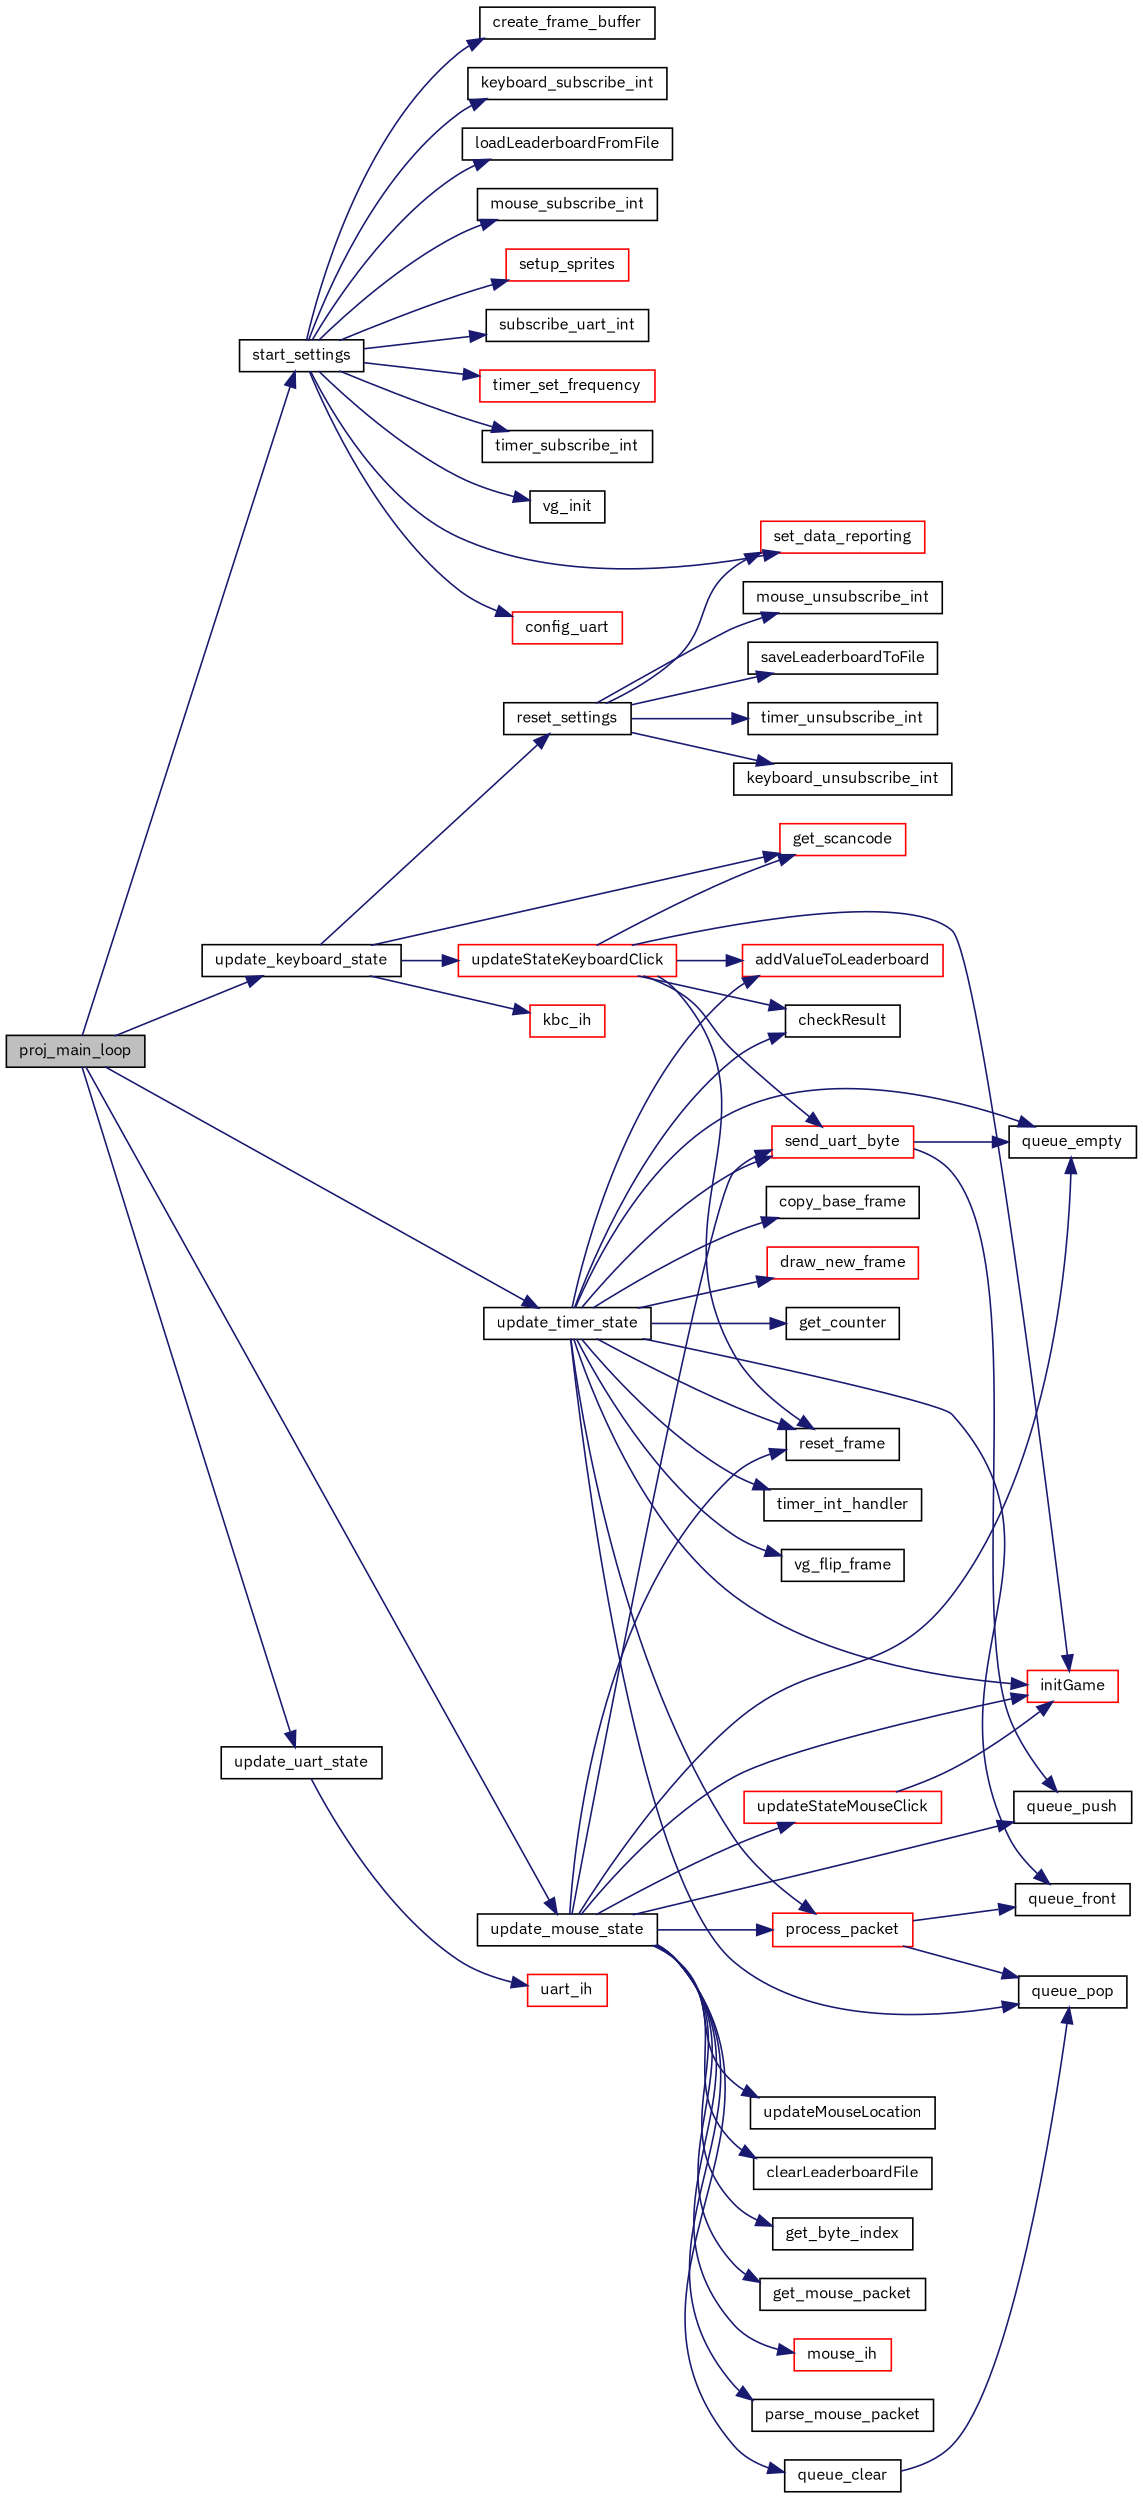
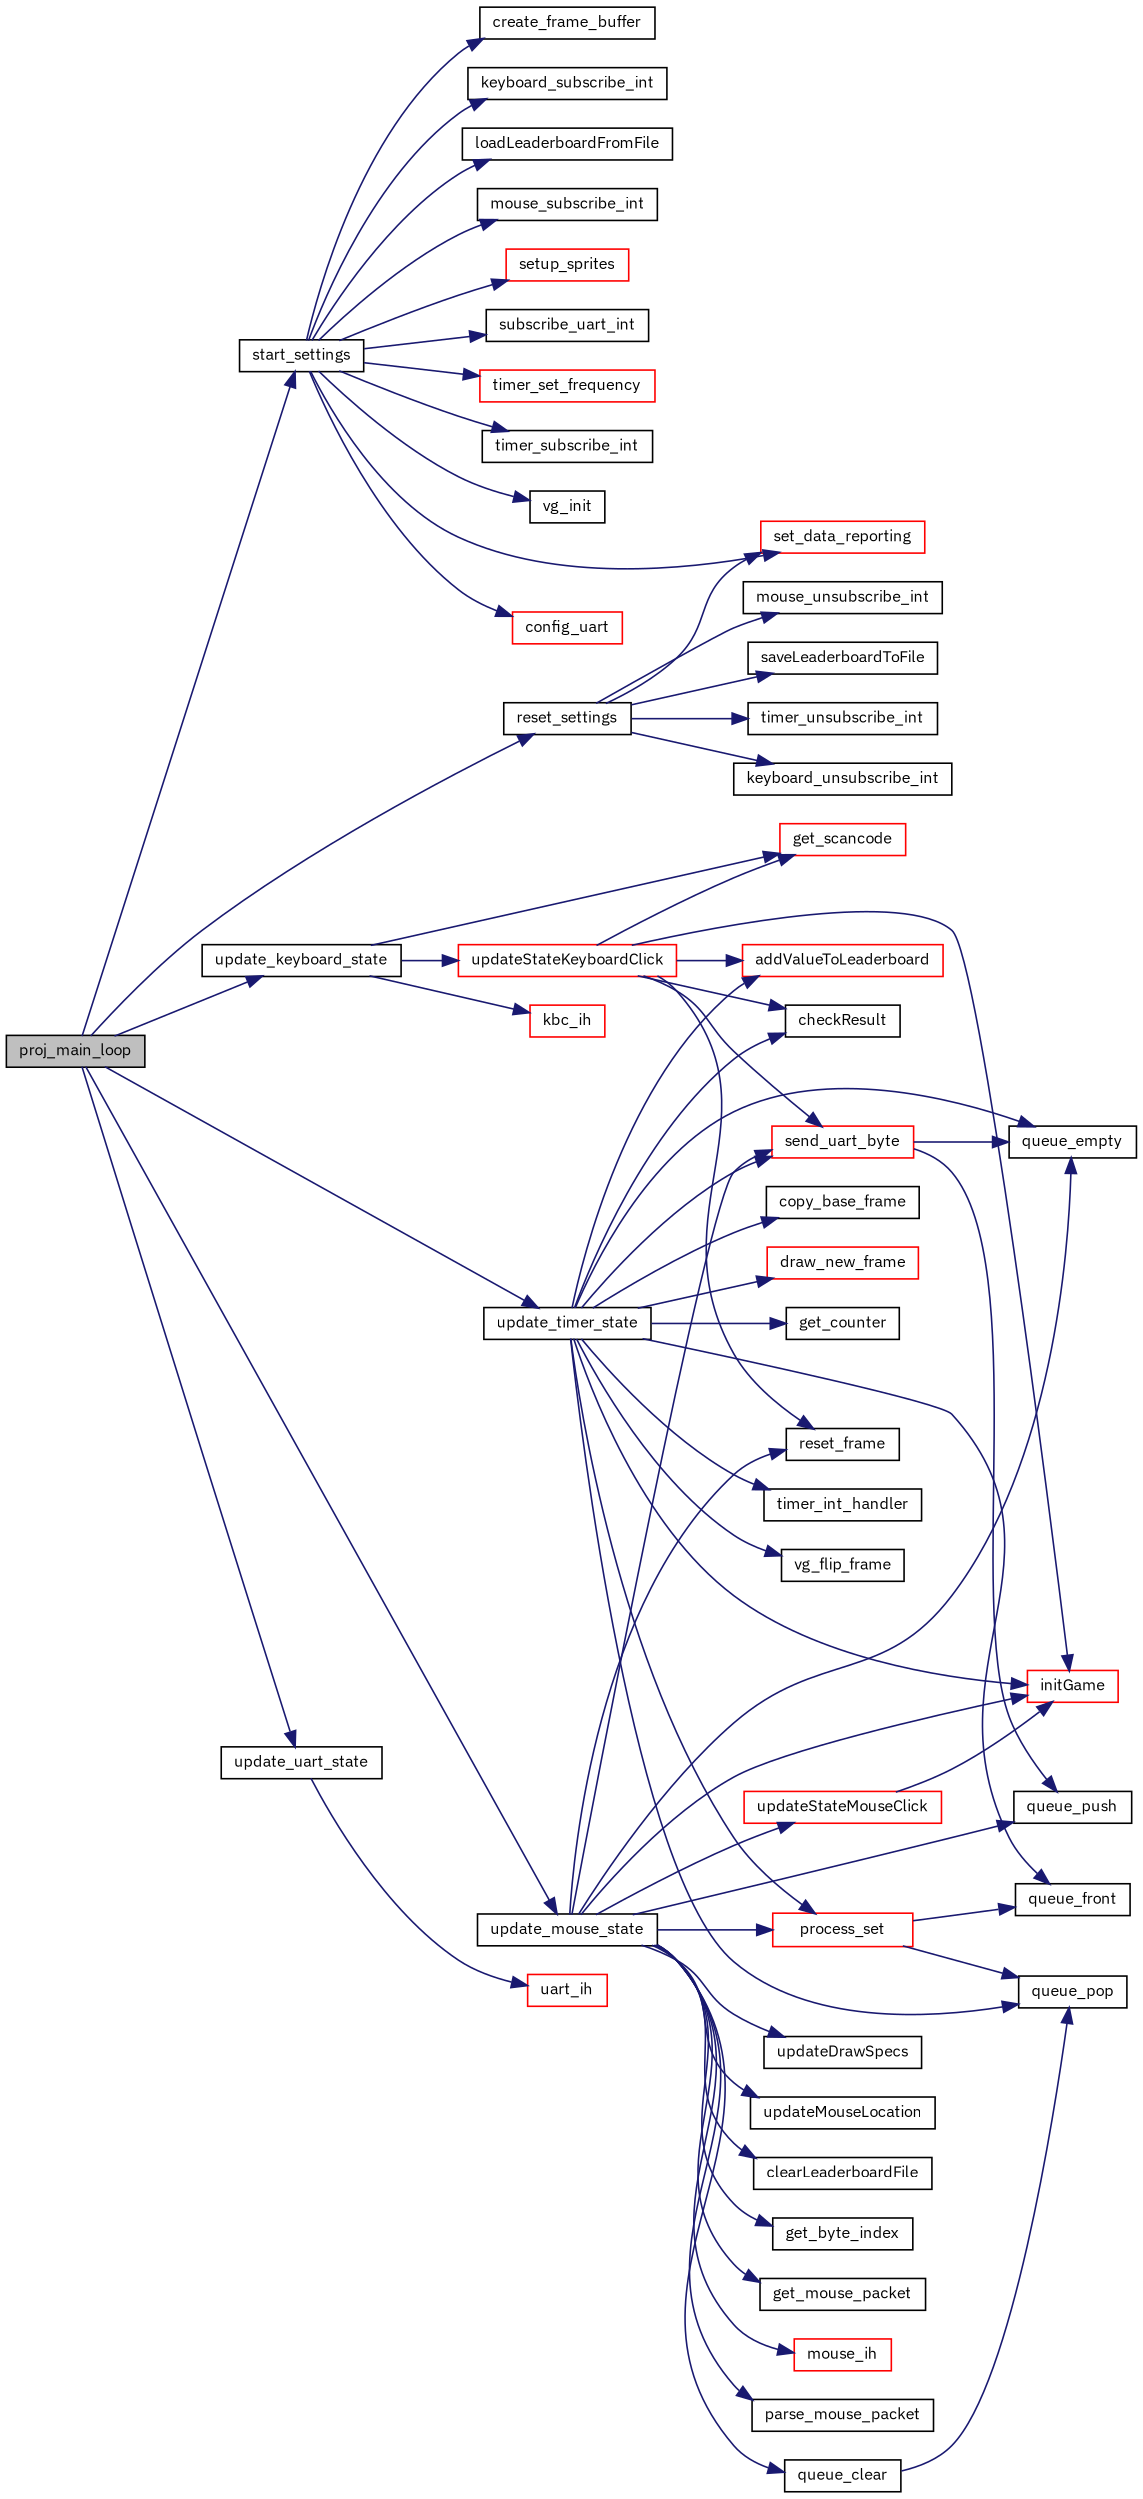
edge "update_keyboard_state" -> "reset_settings": now "proj_main_loop" -> "reset_settings"
edge "update_timer_state" -> "reset_frame": removed
node "process_packet": label "process_packet" -> "process_set"
node "updateDrawSpecs": added
